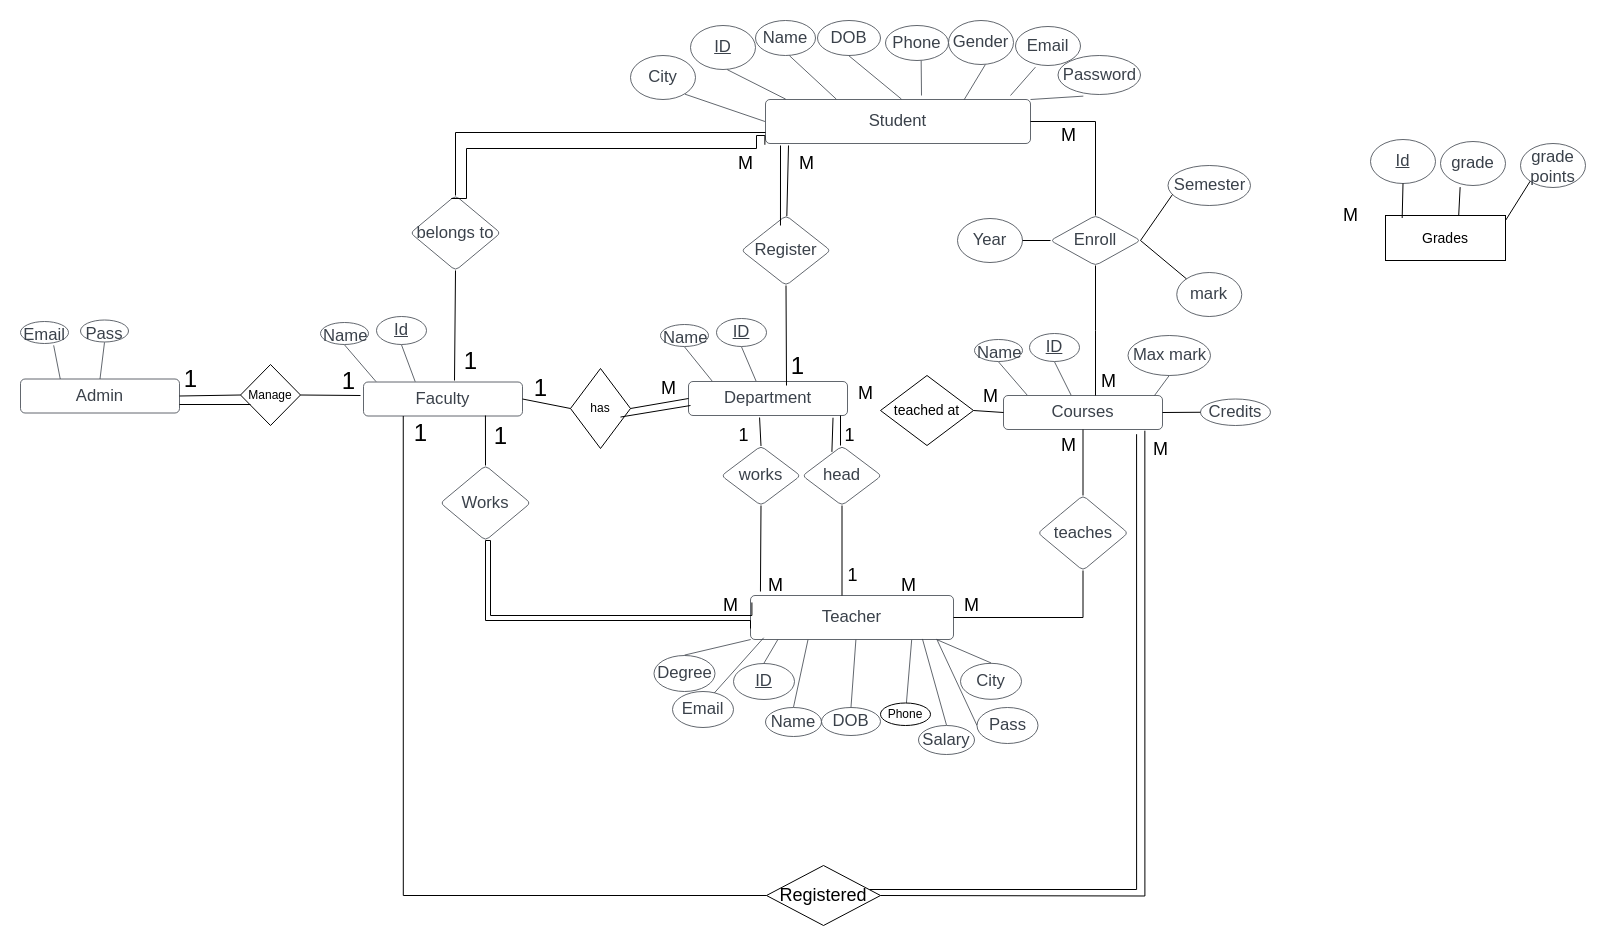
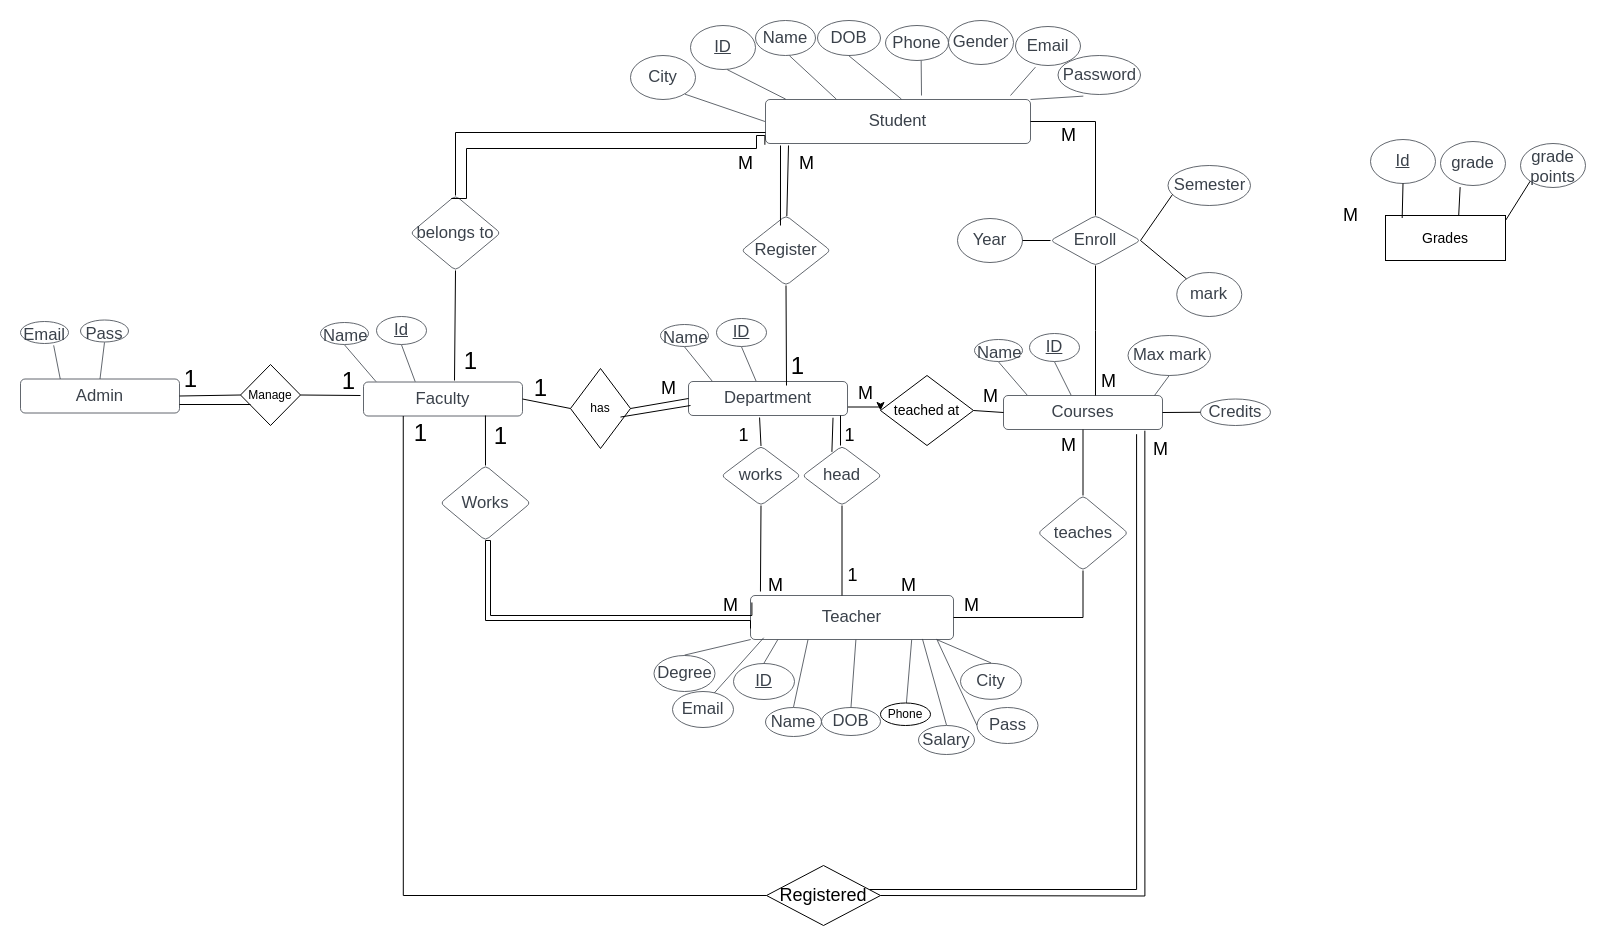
edge "Gender" -- "Student": removed
edge "Department" -> "teached at": added
